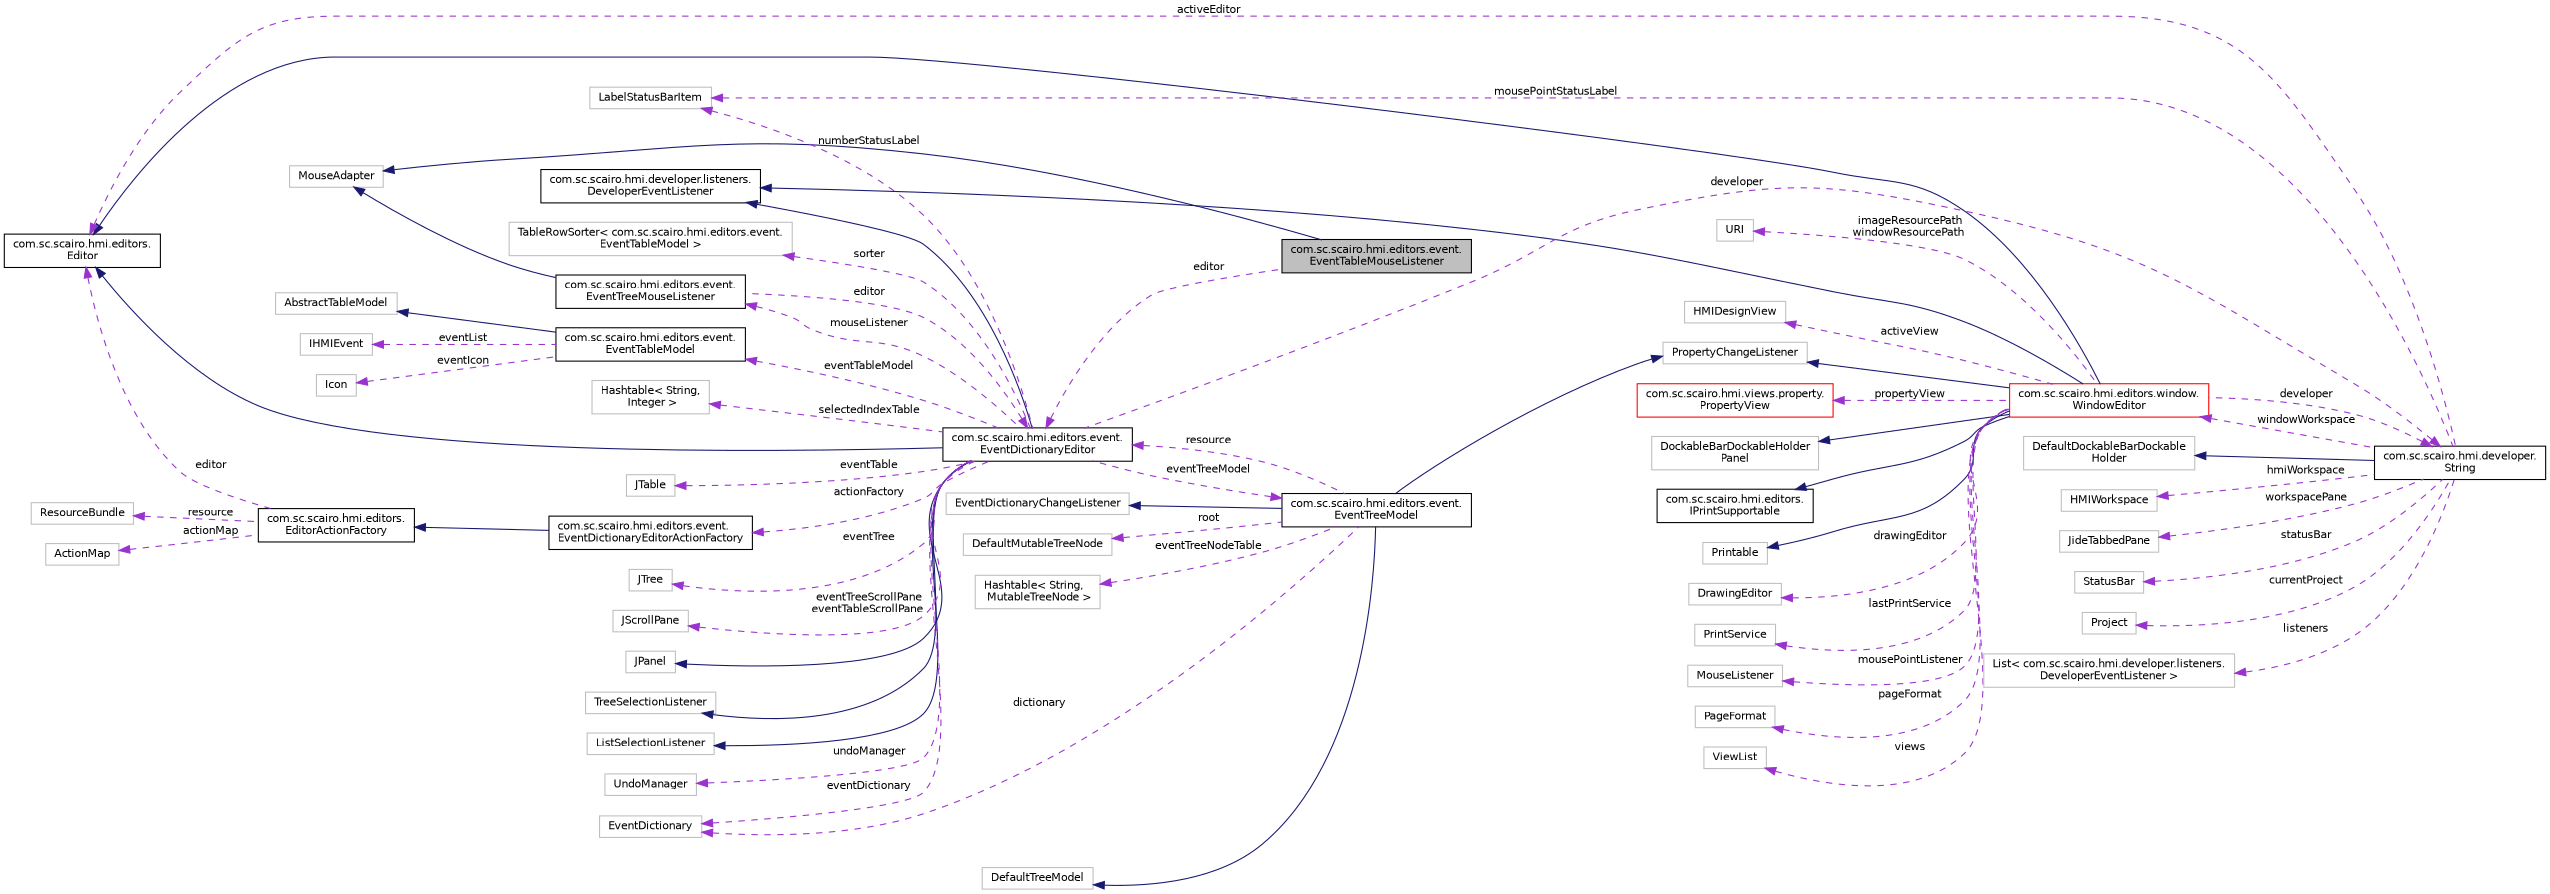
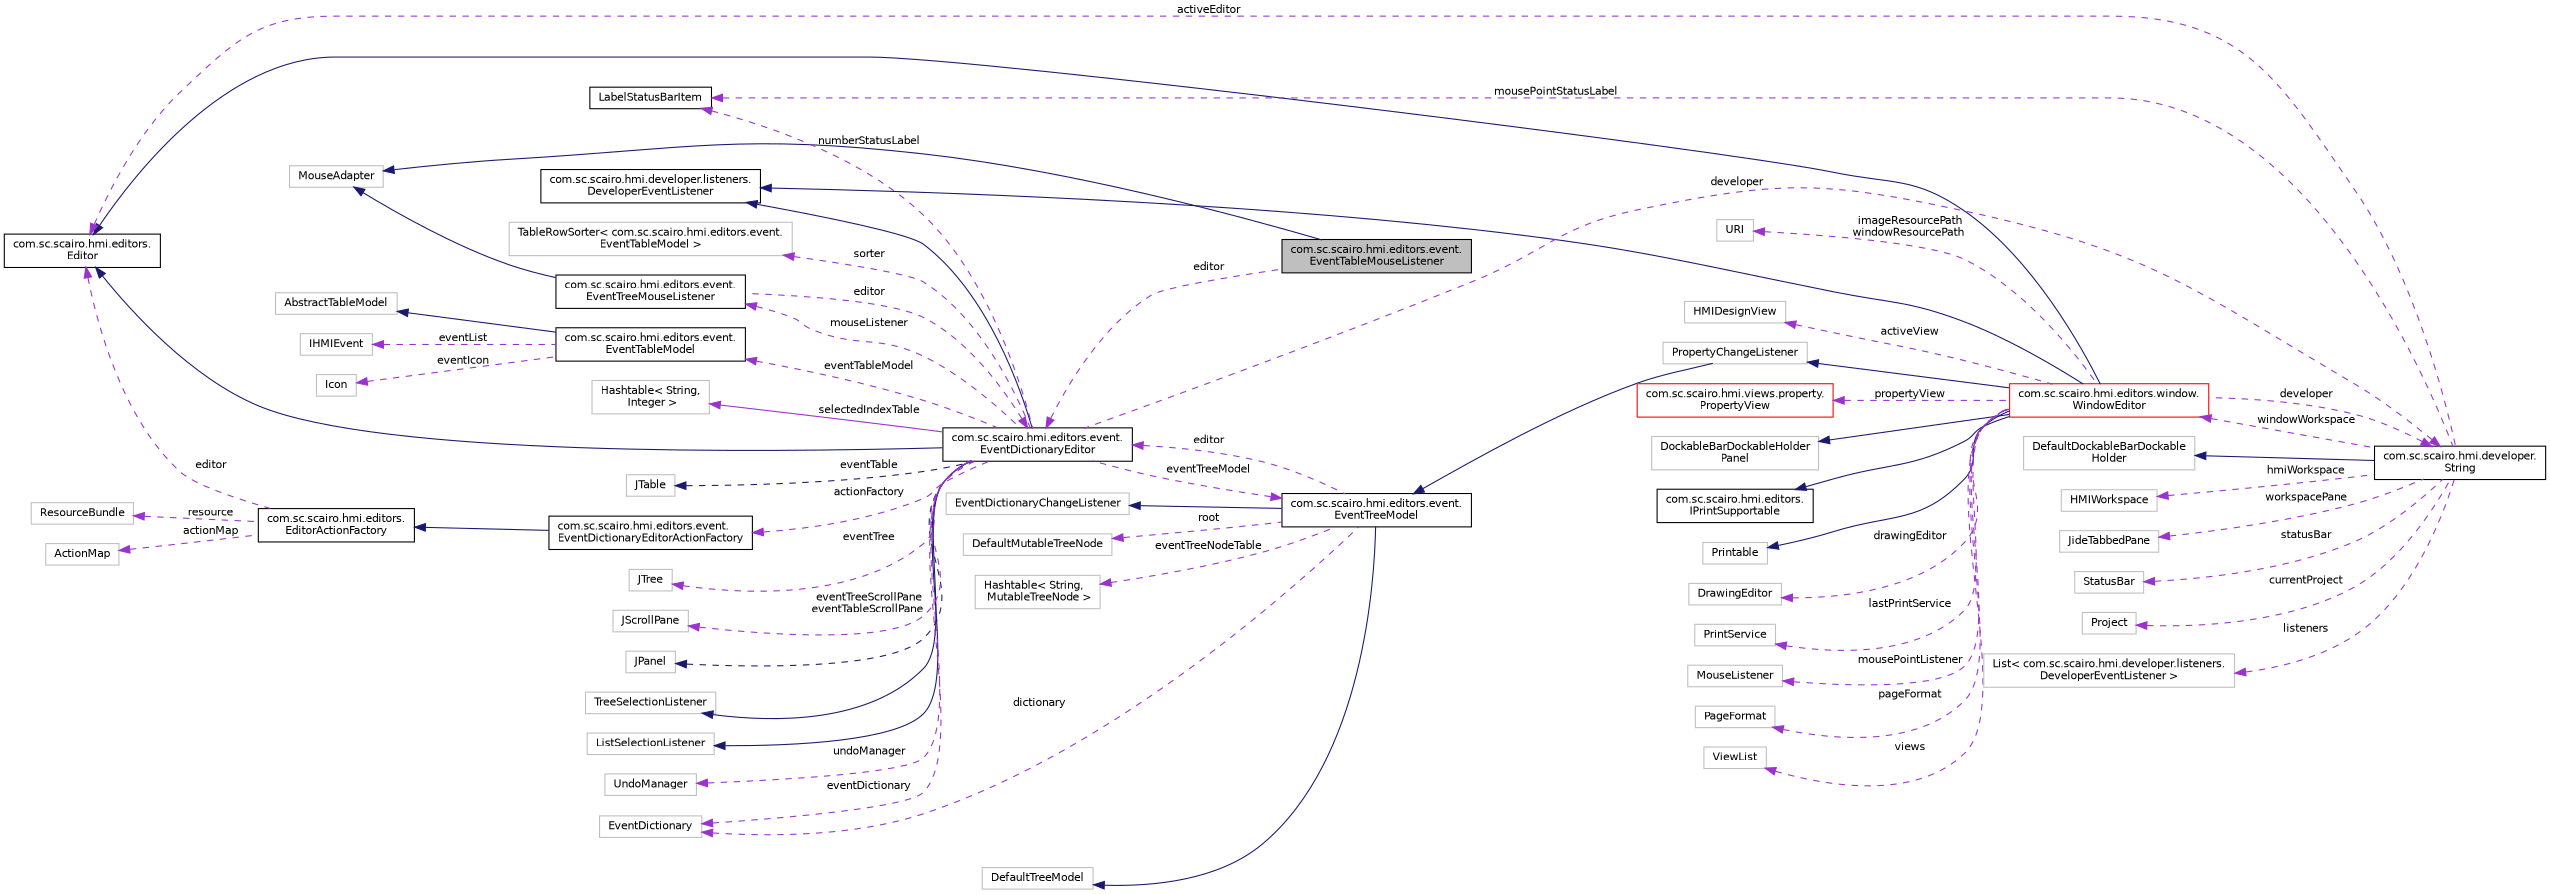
node "LabelStatusBarItem": color grey75 -> black
edge "com.sc.scairo.hmi.editors.event. EventDictionaryEditor" -> "Hashtable< String, Integer >": style dashed -> solid
edge "com.sc.scairo.hmi.editors.event. EventTreeModel" -> "PropertyChangeListener": reversed
edge "com.sc.scairo.hmi.editors.event. EventTreeModel" -> "com.sc.scairo.hmi.editors.event. EventDictionaryEditor": label " resource" -> " editor"
edge "com.sc.scairo.hmi.editors.event. EventDictionaryEditor" -> "JTable": color darkorchid3 -> midnightblue
edge "com.sc.scairo.hmi.editors.event. EventDictionaryEditor" -> "JPanel": style solid -> dashed
